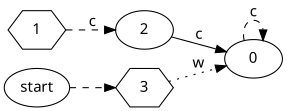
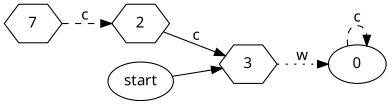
node "1": label "1" -> "7"
node "2": shape ellipse -> hexagon
edge "2" -> "0": now "2" -> "3"
edge "start" -> "3": style dashed -> solid
